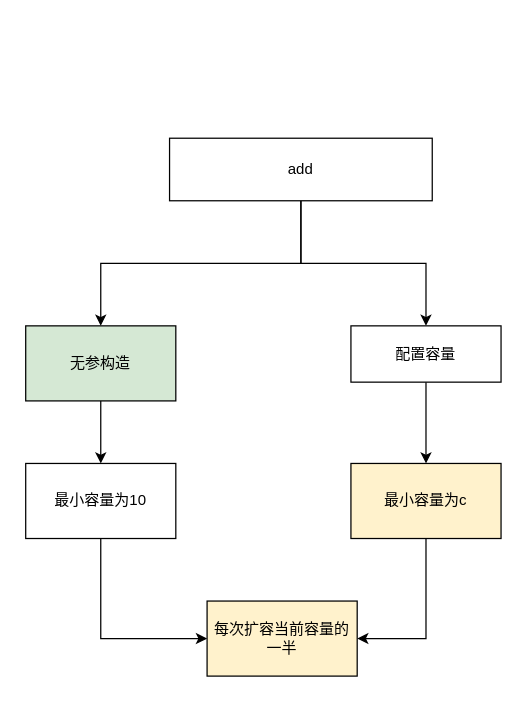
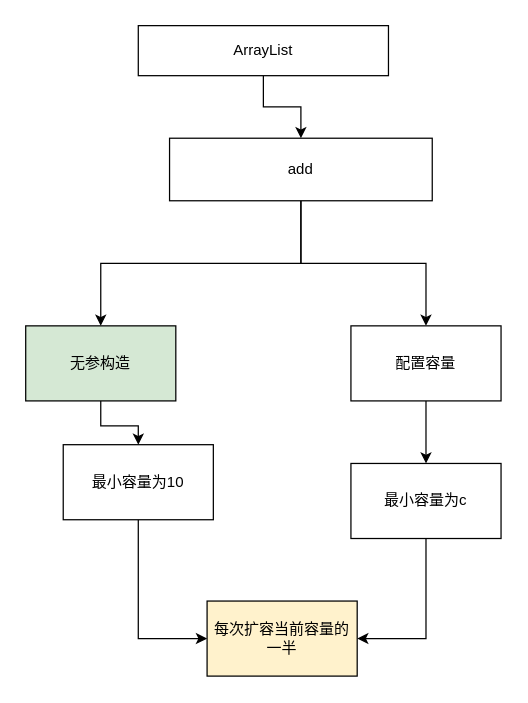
node "ArrayList": added
edge "ArrayList" -> "add": added
node "配置容量": size 150x56 -> 150x75
node "最小容量为10": moved (101, 501) -> (138, 482)
node "最小容量为c": fillcolor #fff2cc -> #ffffff
